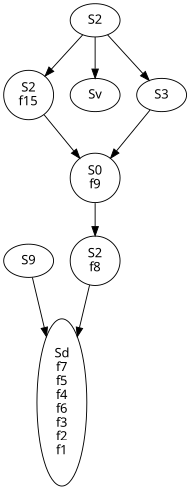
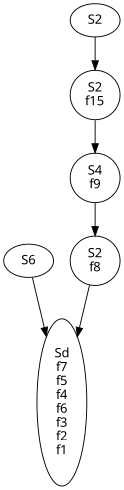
node "Sv": removed
node "S3": removed
node "S0 f9": label "S0 f9" -> "S4 f9"
node "S9": label "S9" -> "S6"
